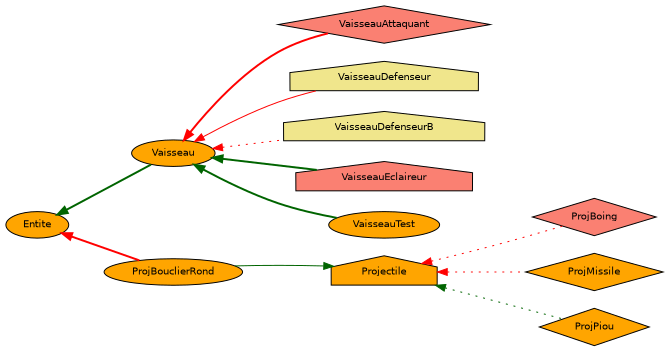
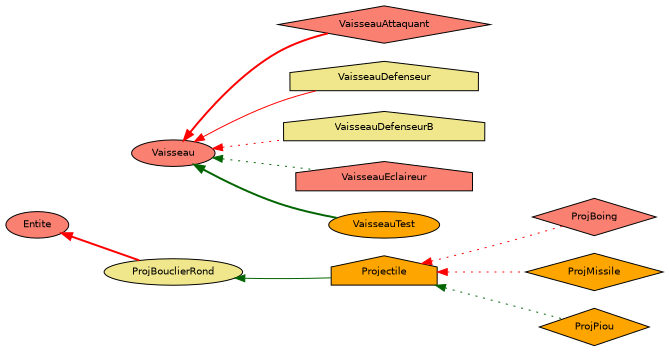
node "Vaisseau": fillcolor orange -> salmon
edge "VaisseauEclaireur" -> "Vaisseau": style bold -> dotted
edge "Vaisseau" -> "Entite": removed
node "Entite": fillcolor orange -> salmon
edge "ProjBouclierRond" -> "Projectile": reversed
node "ProjBouclierRond": fillcolor orange -> khaki
